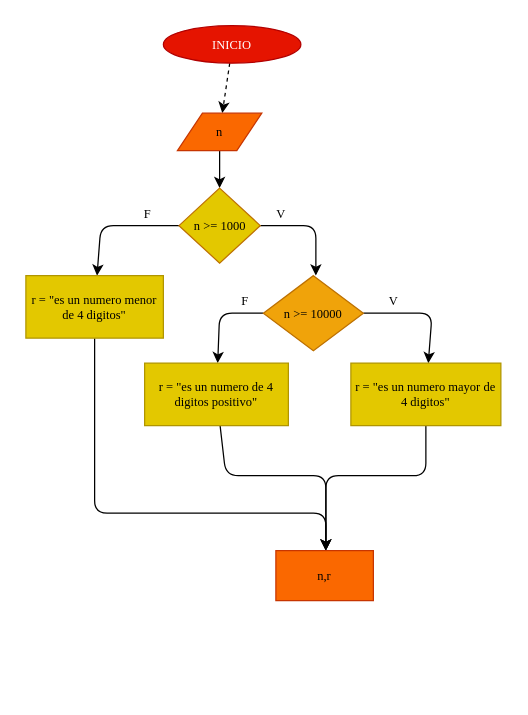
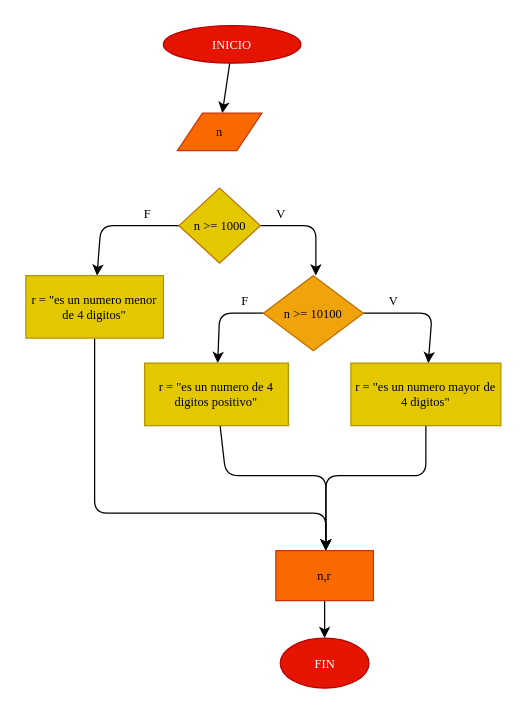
edge "INICIO" -> "n": style dashed -> solid
edge "n" -> "n >= 1000": removed
node "n >= 10000": label "n >= 10000" -> "n >= 10100"
edge "n,r" -> "FIN": added
node "FIN": added
